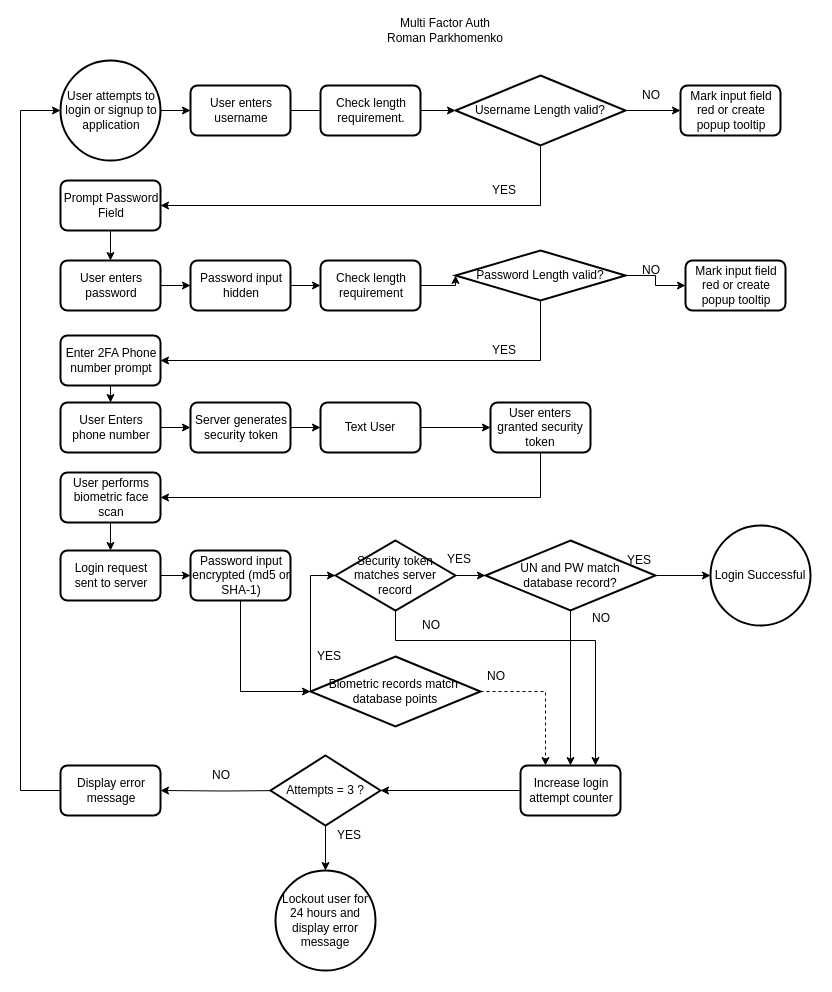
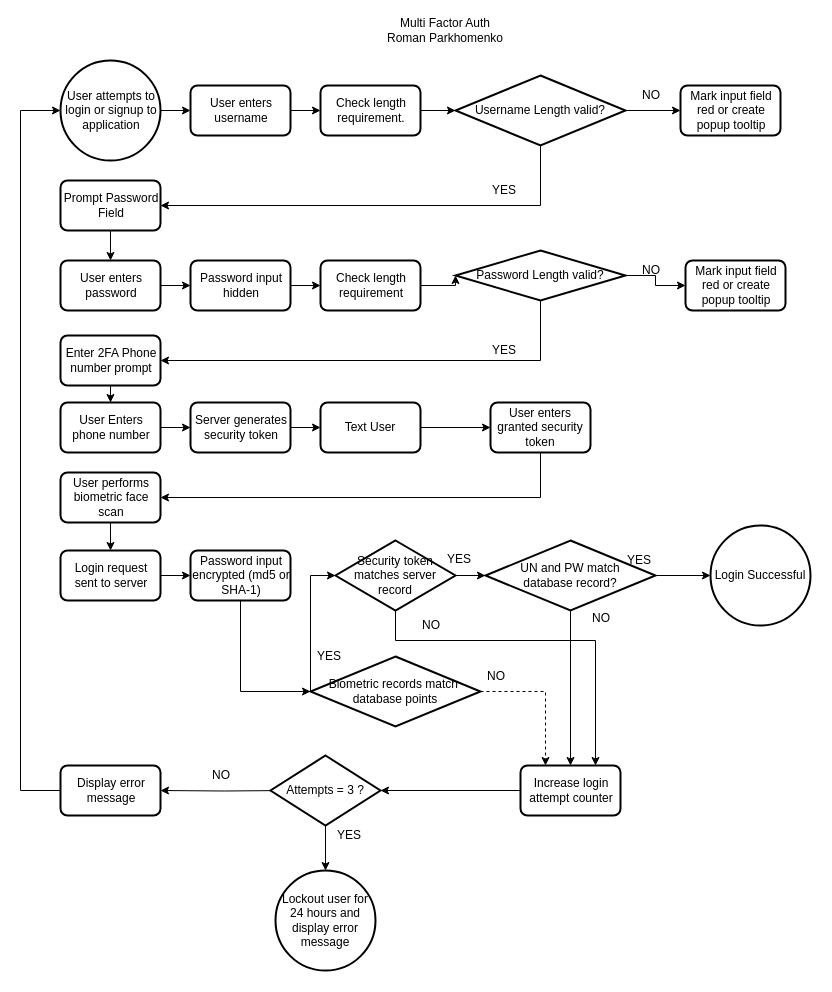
edge "User enters username" -- "Check length requirement.": arrowhead none -> classic
